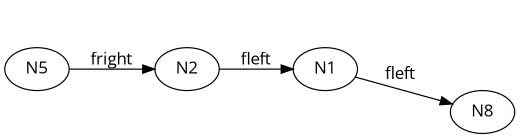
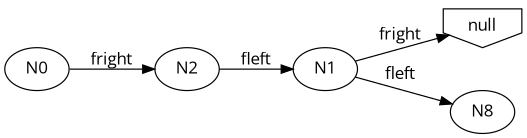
node "null": added
node "N5": label "N5" -> "N0"
